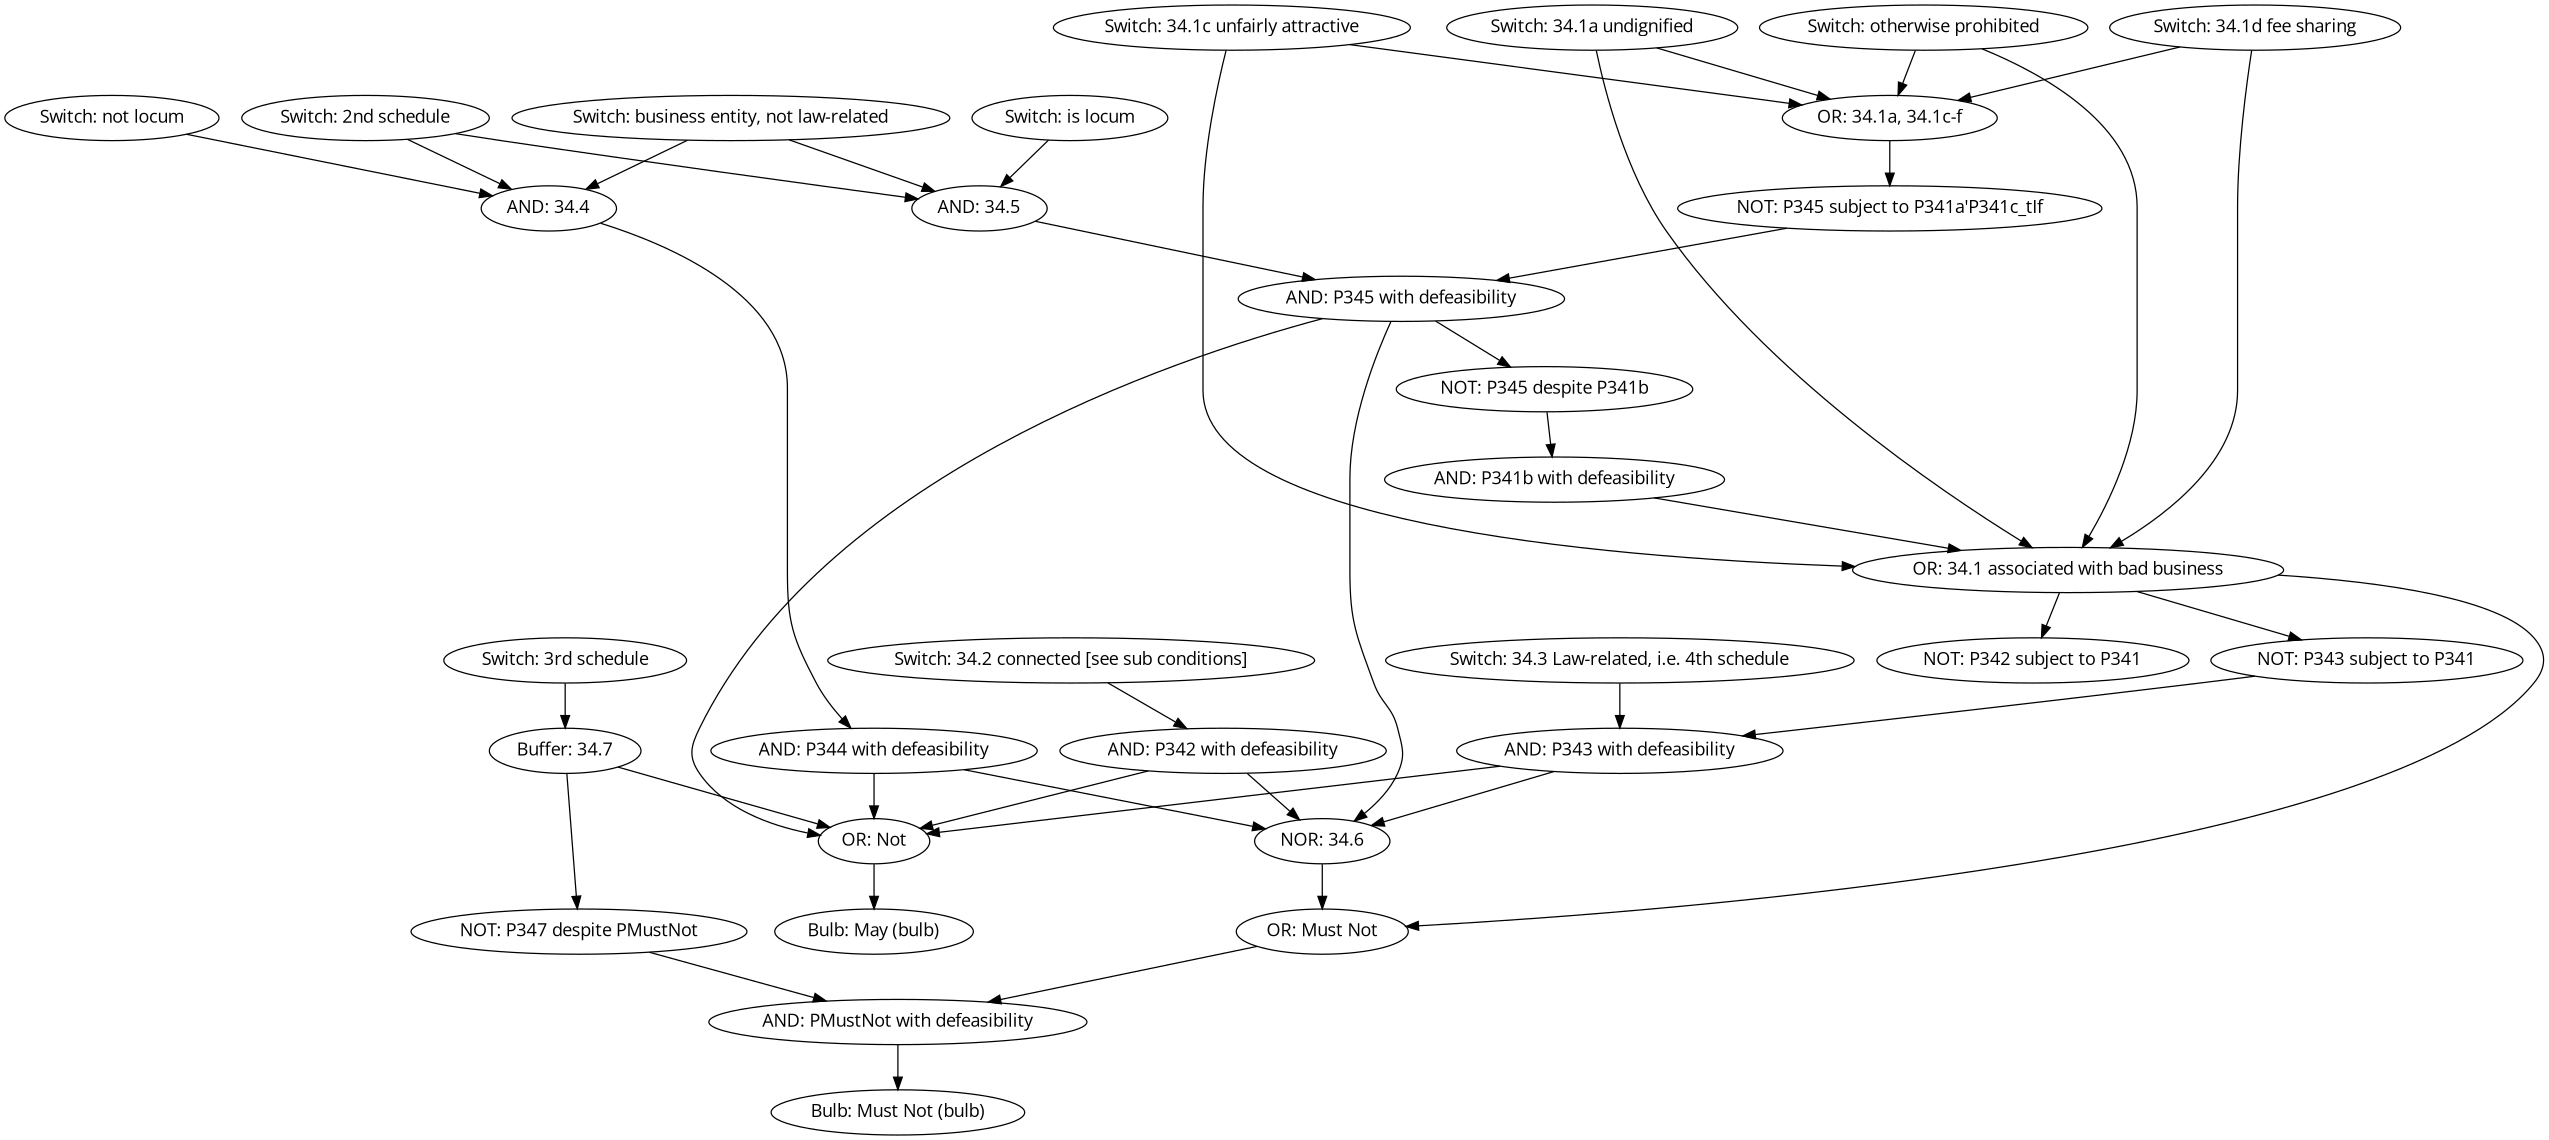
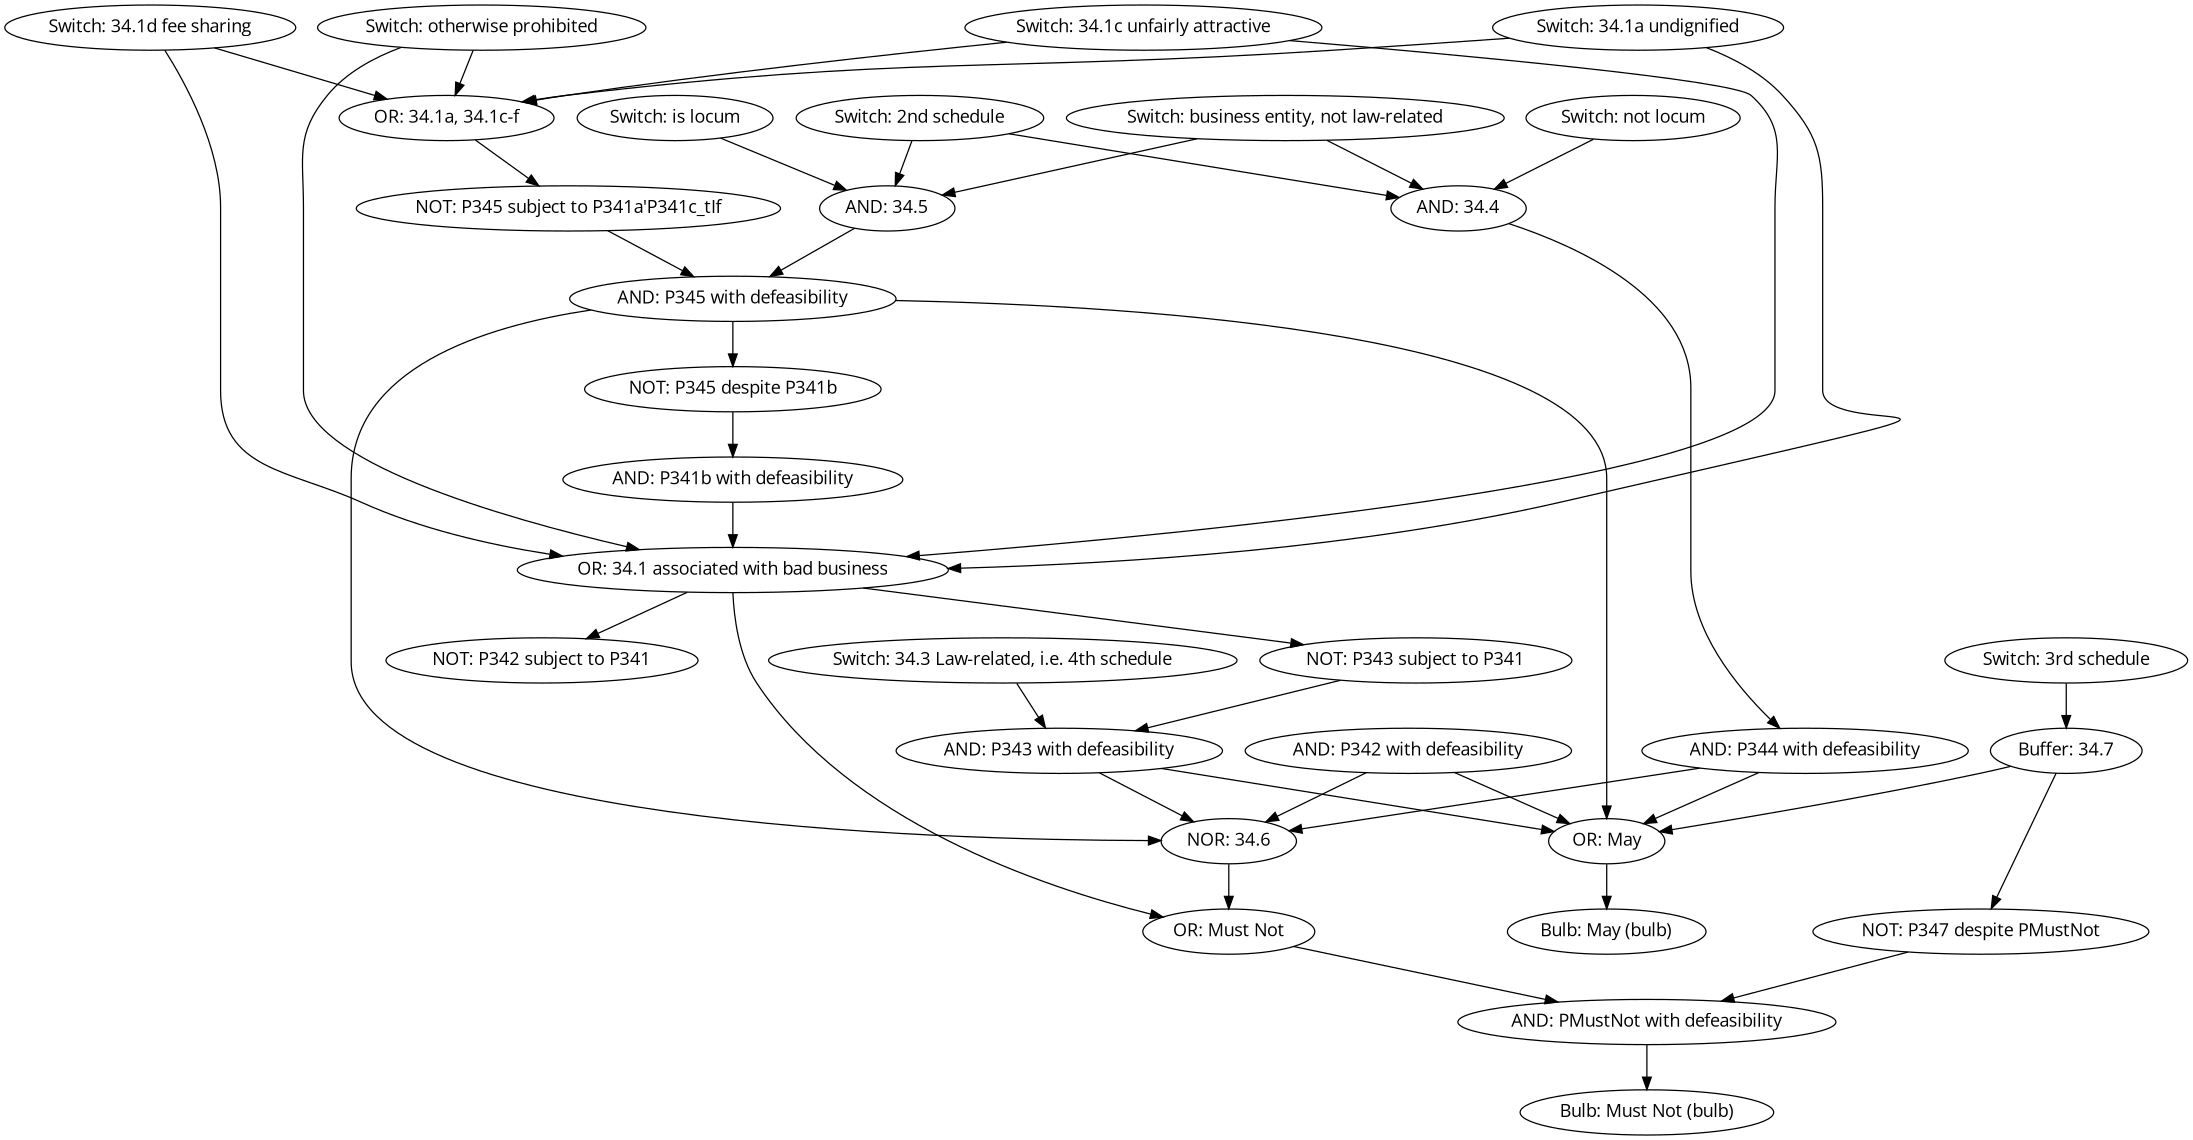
node "Switch: 34.2 connected [see sub conditions]": removed
node "OR: Not": label "OR: Not" -> "OR: May"
